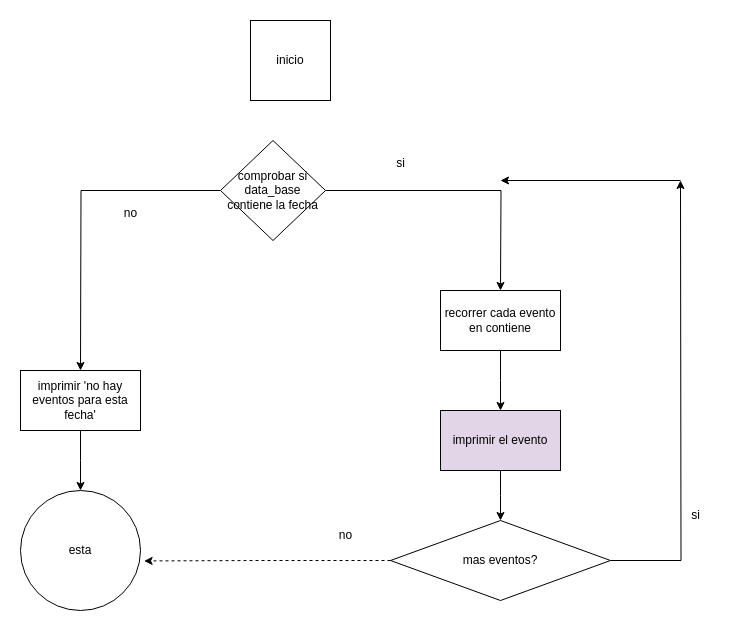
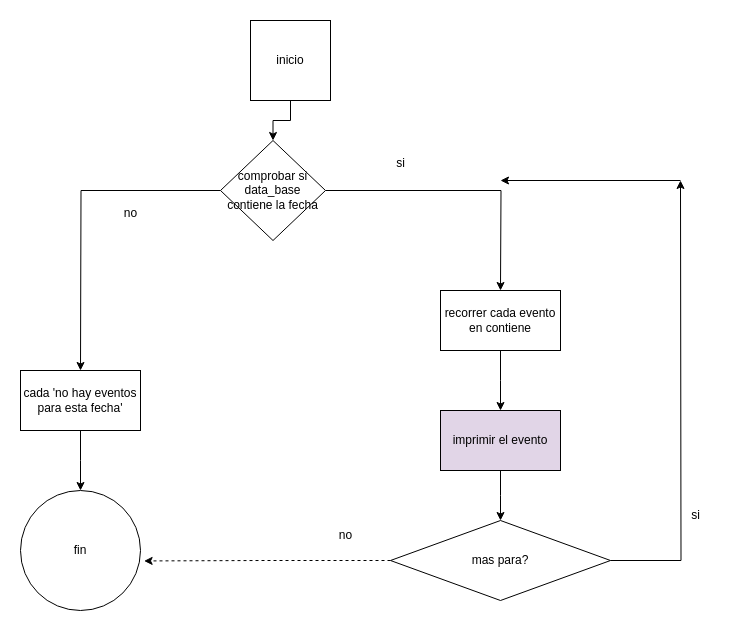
edge "inicio" -> "comprobar si data_base contiene la fecha": added
node "imprimir 'no hay eventos para esta fecha'": label "imprimir 'no hay eventos para esta fecha'" -> "cada 'no hay eventos para esta fecha'"
node "esta": label "esta" -> "fin"
node "mas eventos?": label "mas eventos?" -> "mas para?"
